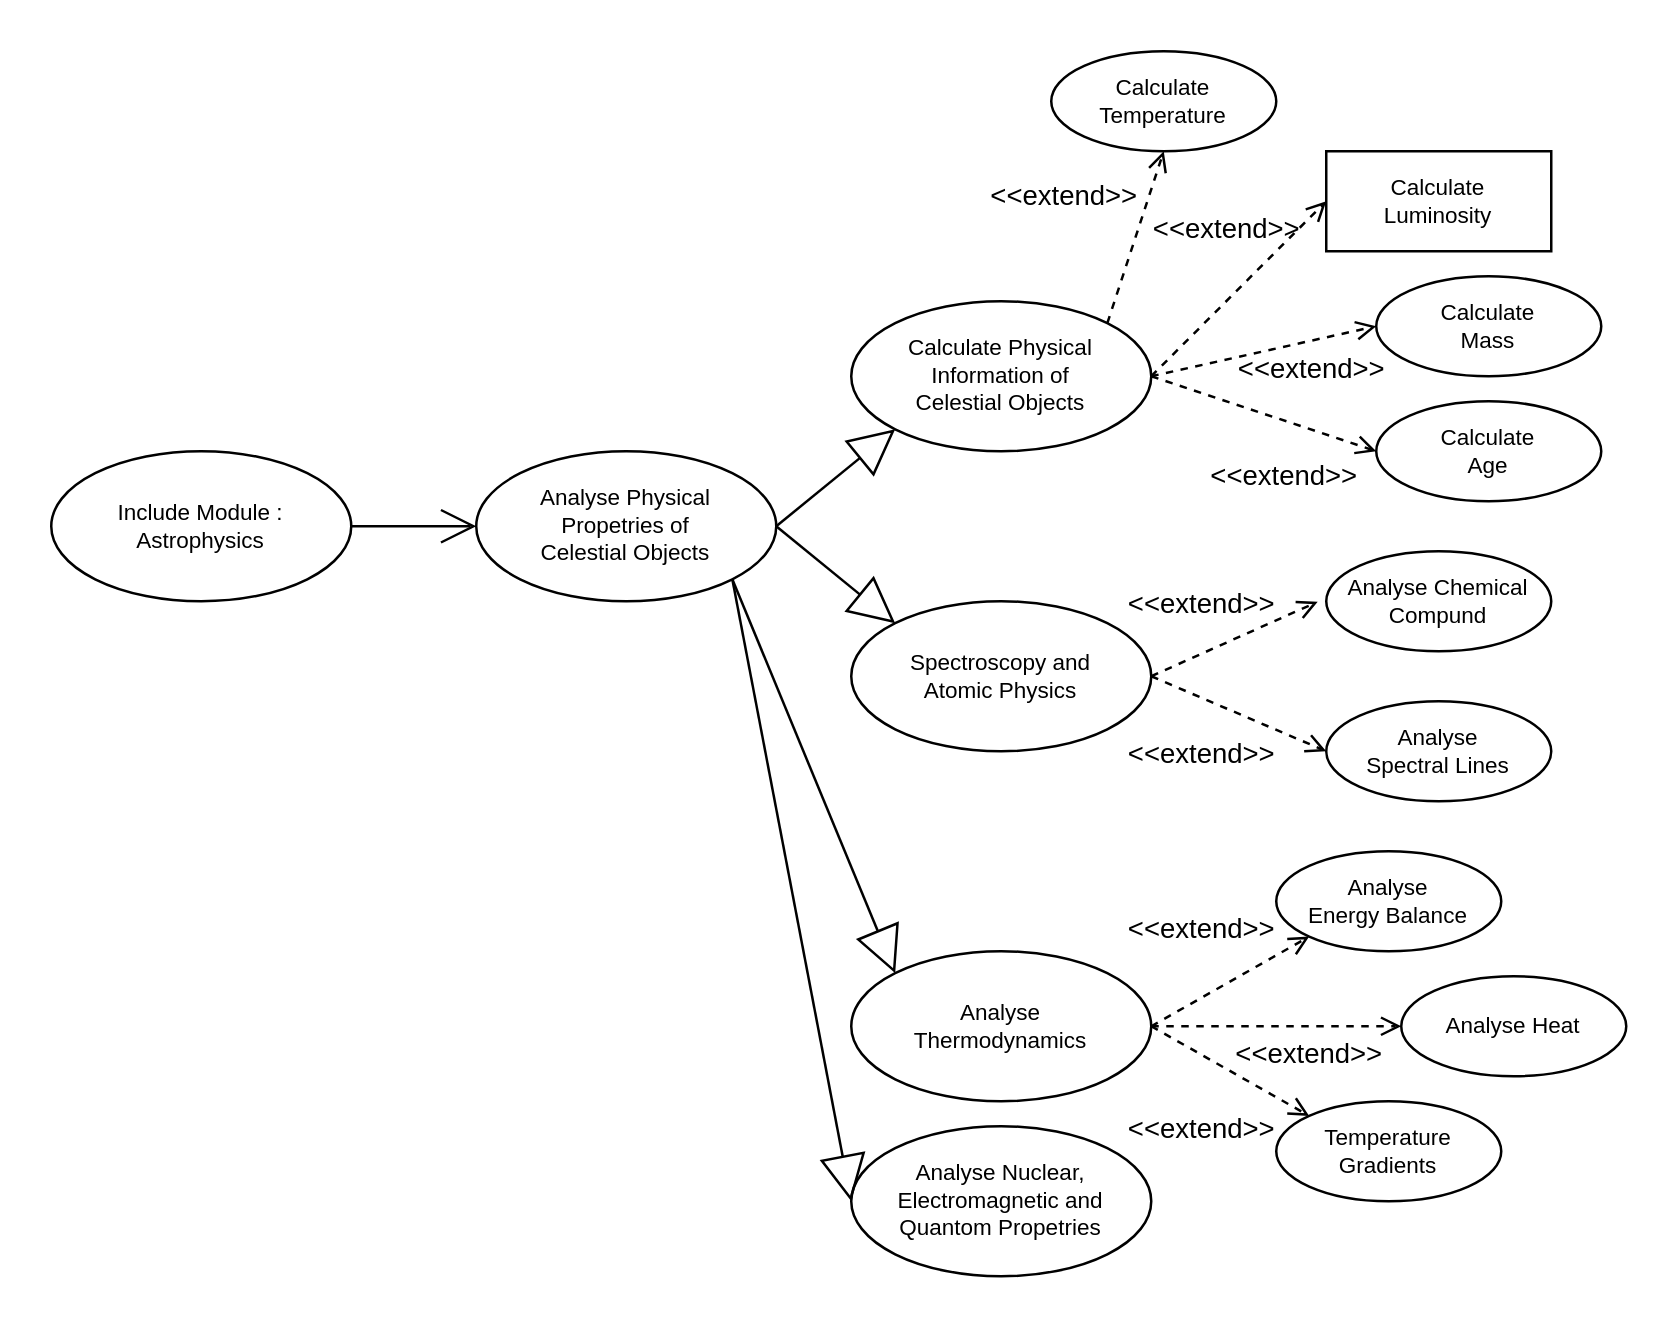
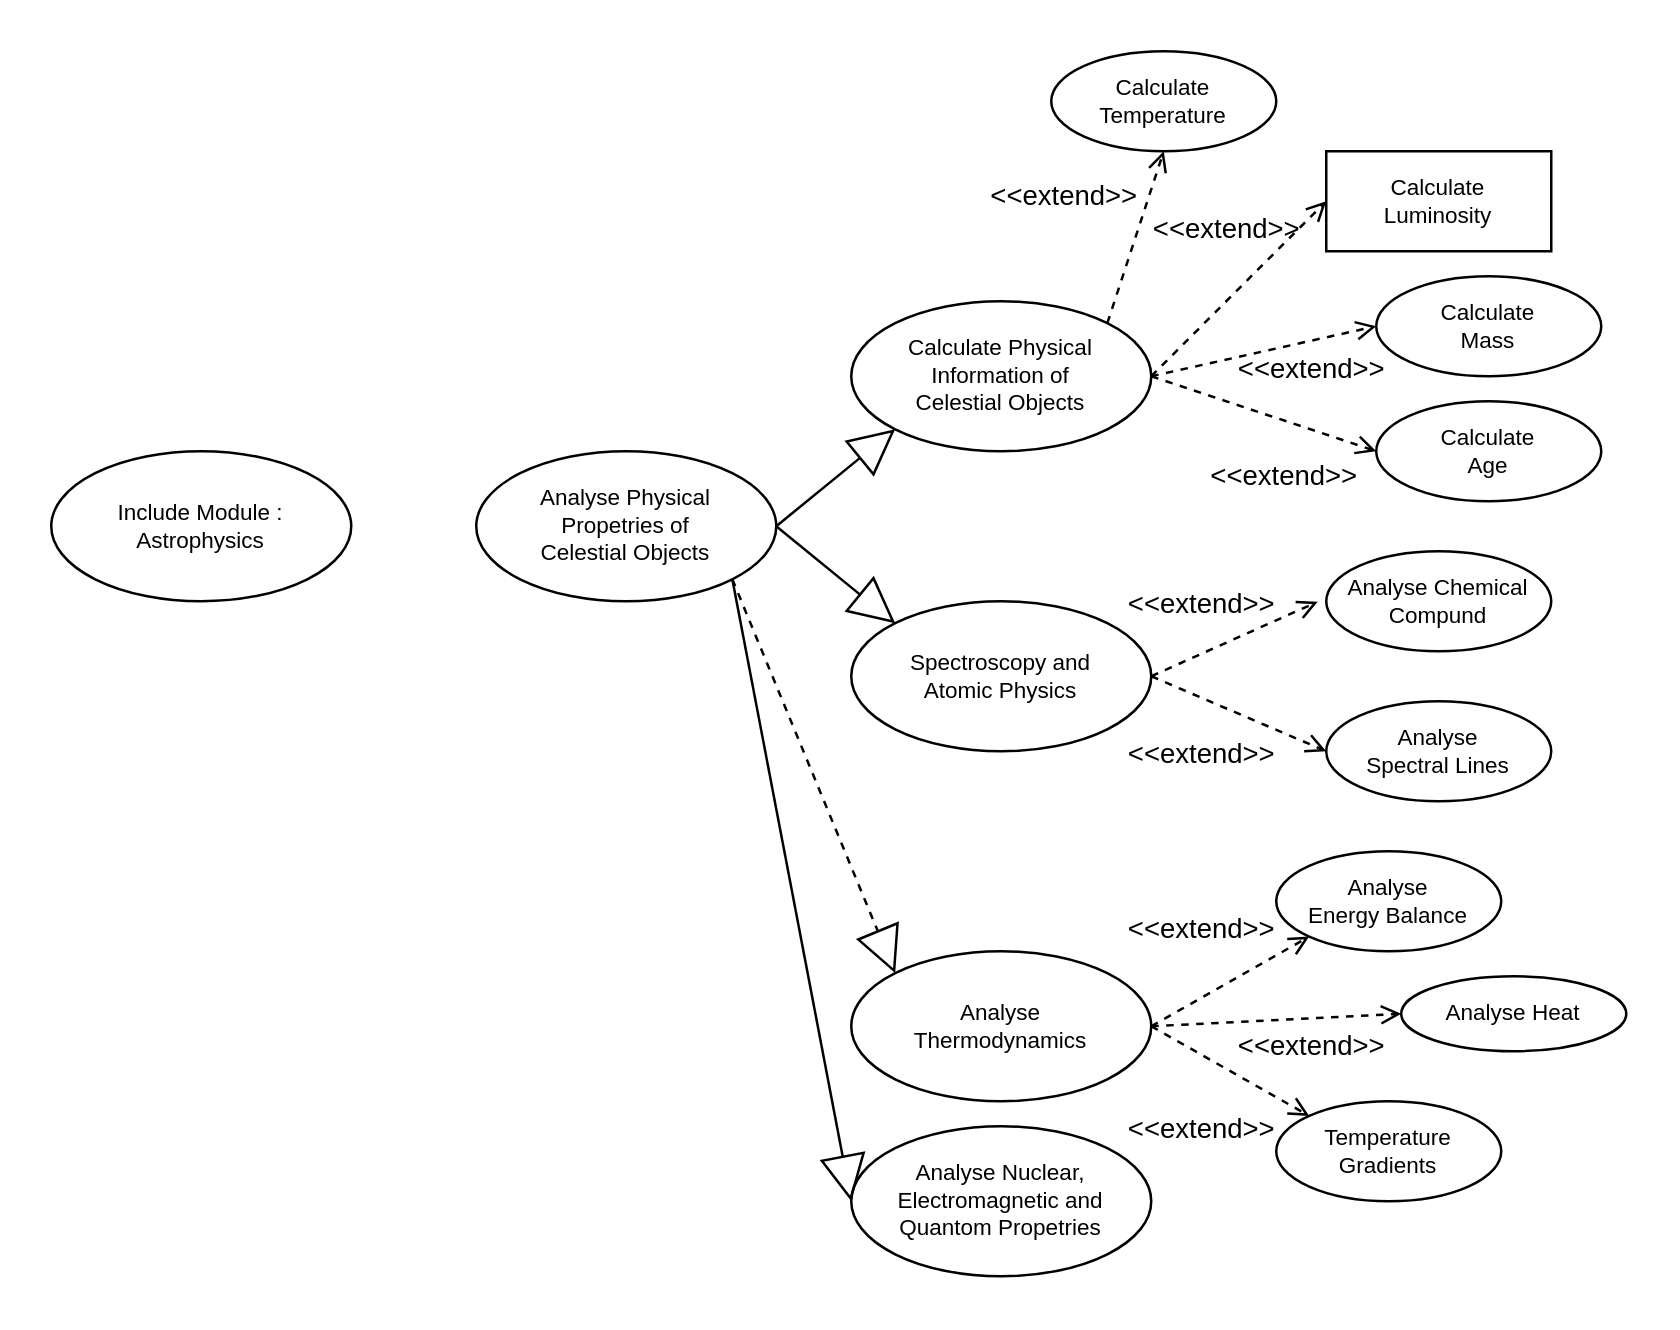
edge "Include Module : Astrophysics" -> "Analyse Physical Propetries of Celestial Objects": removed
edge "Analyse Physical Propetries of Celestial Objects" -> "Analyse Thermodynamics": style solid -> dashed
node "Analyse Heat": size 225x100 -> 225x75
